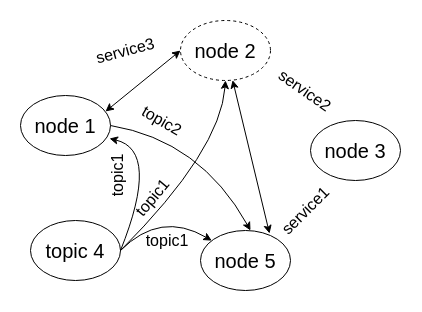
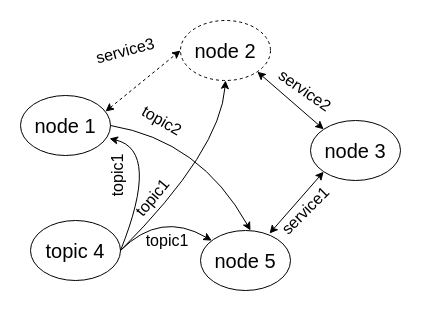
edge "node 2" -- "node 1": style solid -> dashed
edge "node 2" -- "node 3": added
edge "node 2" -- "node 5": now "node 3" -- "node 5"
